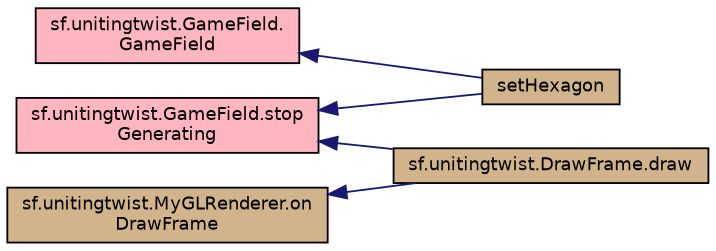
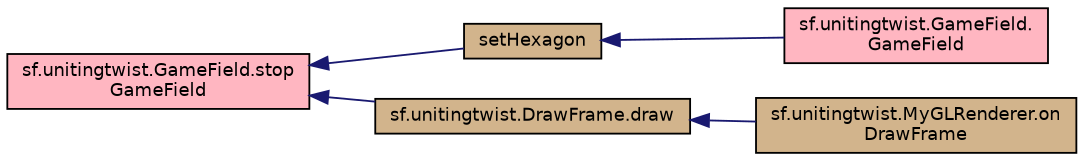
edge "setHexagon" -> "sf.unitingtwist.GameField. GameField": reversed
node "sf.unitingtwist.GameField.stop Generating": label "sf.unitingtwist.GameField.stop Generating" -> "sf.unitingtwist.GameField.stop GameField"
edge "sf.unitingtwist.DrawFrame.draw" -> "sf.unitingtwist.MyGLRenderer.on DrawFrame": reversed
